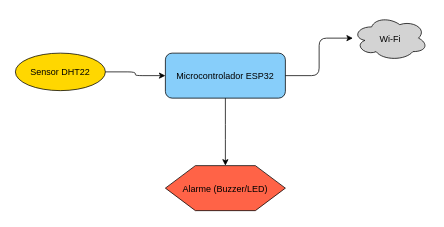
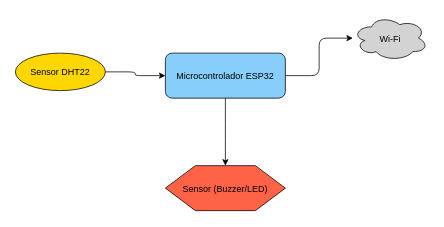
node "Alarme (Buzzer/LED)": label "Alarme (Buzzer/LED)" -> "Sensor (Buzzer/LED)"
